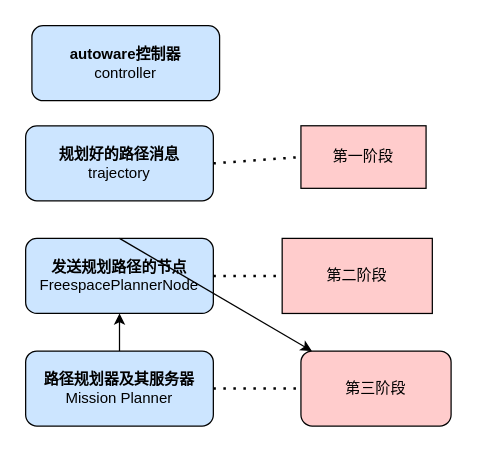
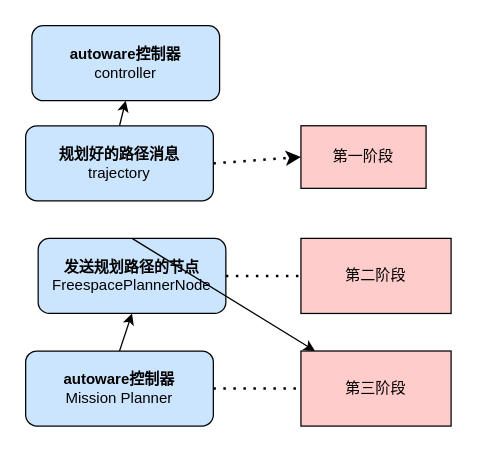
edge "规划好的路径消息 trajectory" -> "autoware控制器 controller": added
edge "第一阶段" -- "规划好的路径消息 trajectory": arrowhead none -> classic
node "发送规划路径的节点FreespacePlannerNode": moved (119, 276) -> (132, 276)
node "第二阶段": moved (357, 276) -> (376, 276)
node "路径规划器及其服务器 Mission Planner": label "路径规划器及其服务器 Mission Planner" -> "autoware控制器 Mission Planner"
node "第三阶段": shape rounded rectangle -> rectangle
